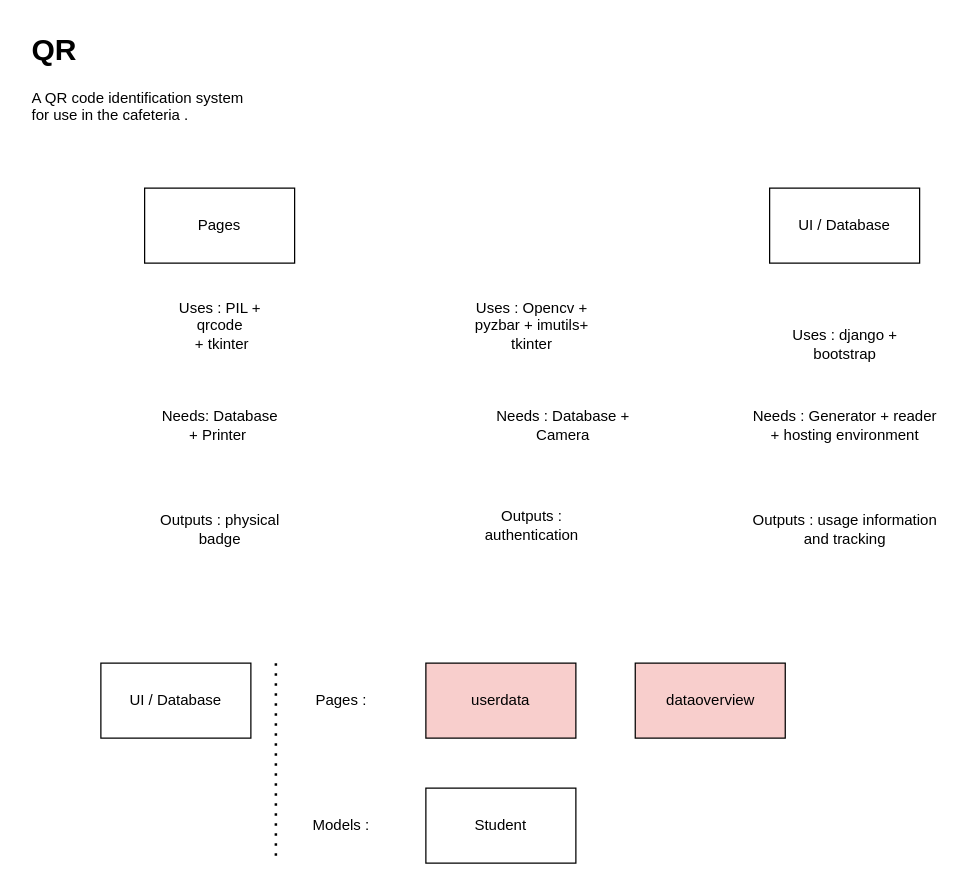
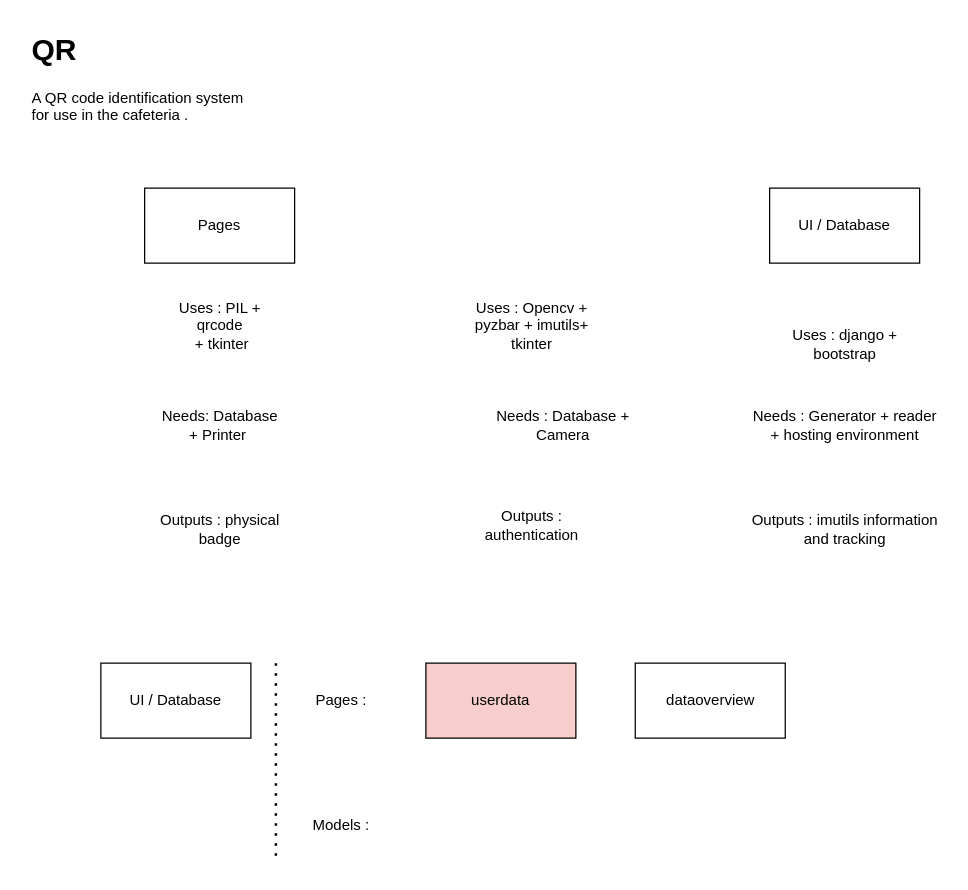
node "Outputs : usage information and tracking": label "Outputs : usage information and tracking" -> "Outputs : imutils information and tracking"
node "dataoverview": fillcolor #f8cecc -> #ffffff
node "Student": removed
